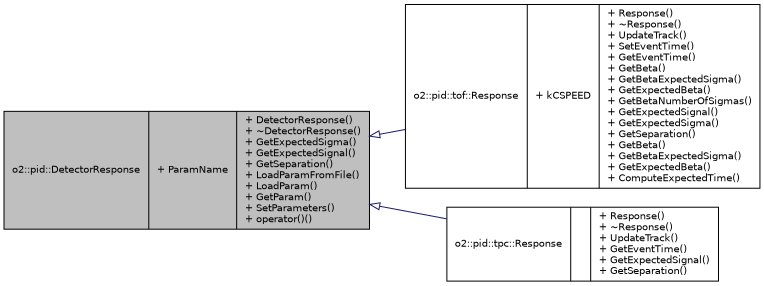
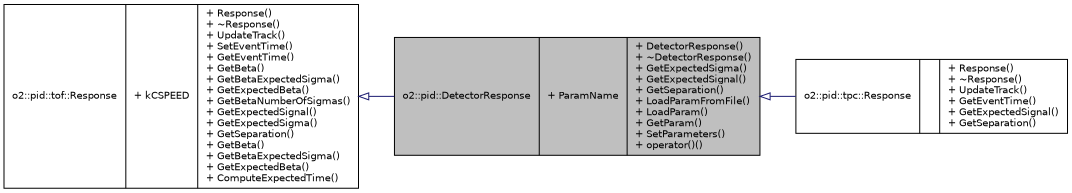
edge "o2::pid::tof::Response" -> "o2::pid::DetectorResponse": reversed
